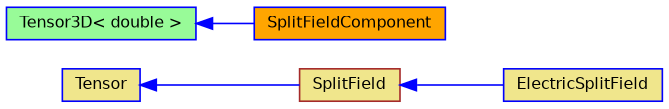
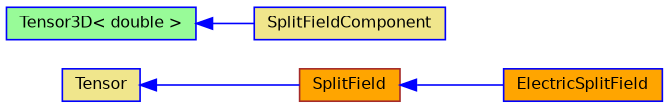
node "SplitFieldComponent": fillcolor orange -> khaki
node "SplitField": fillcolor khaki -> orange
node "ElectricSplitField": fillcolor khaki -> orange
